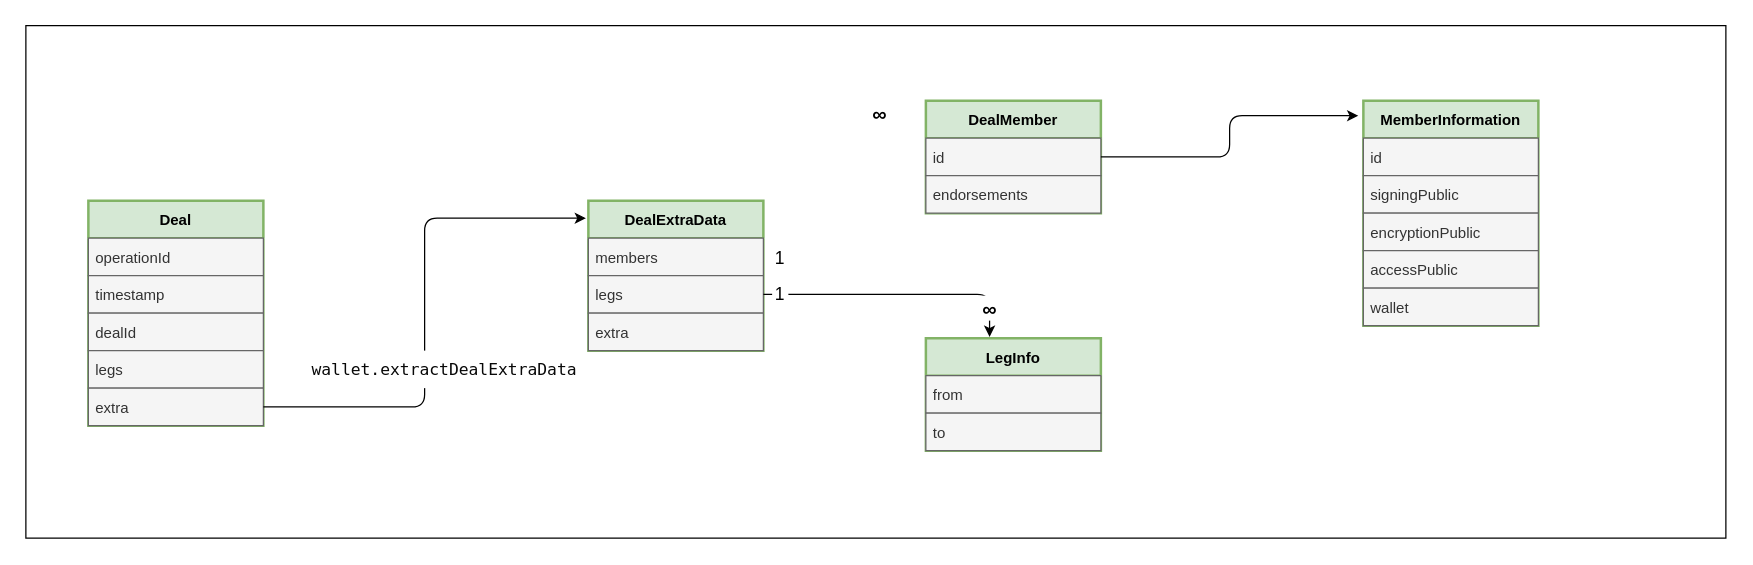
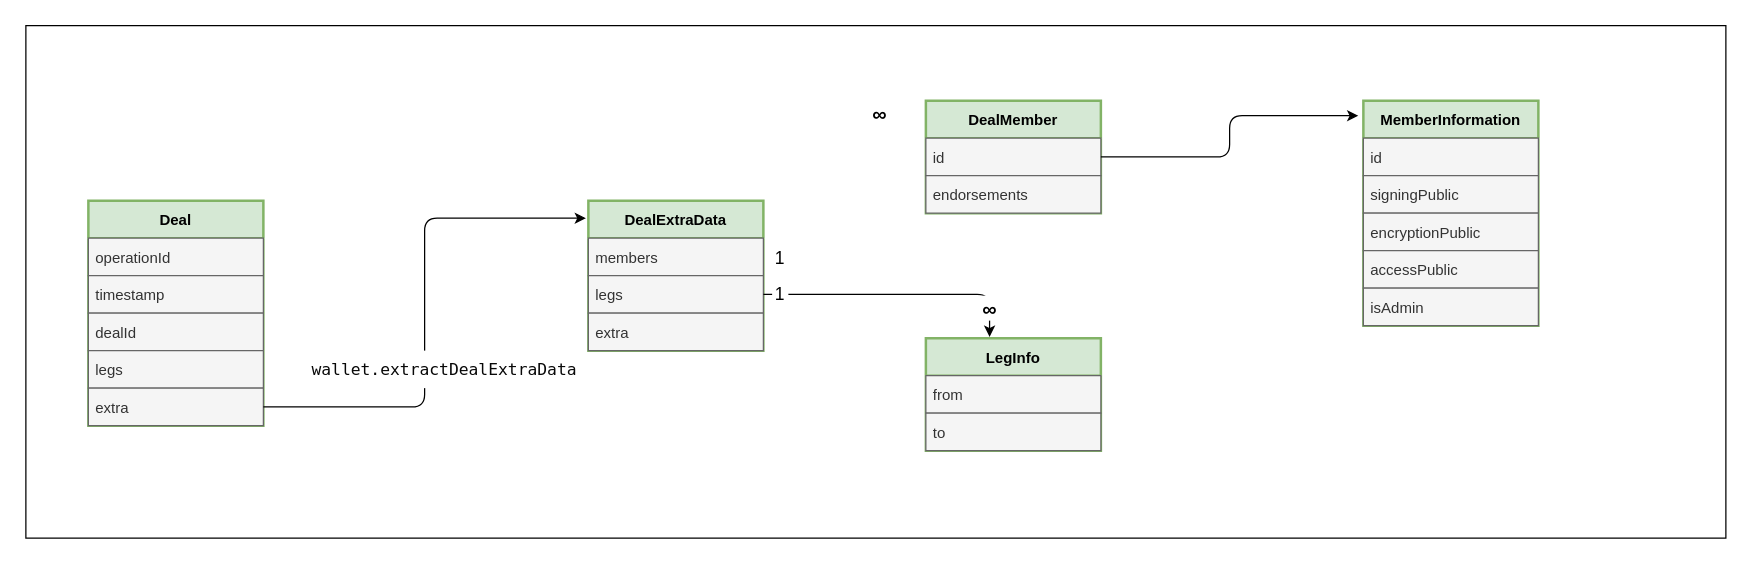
node "wallet": label "wallet" -> "isAdmin"
